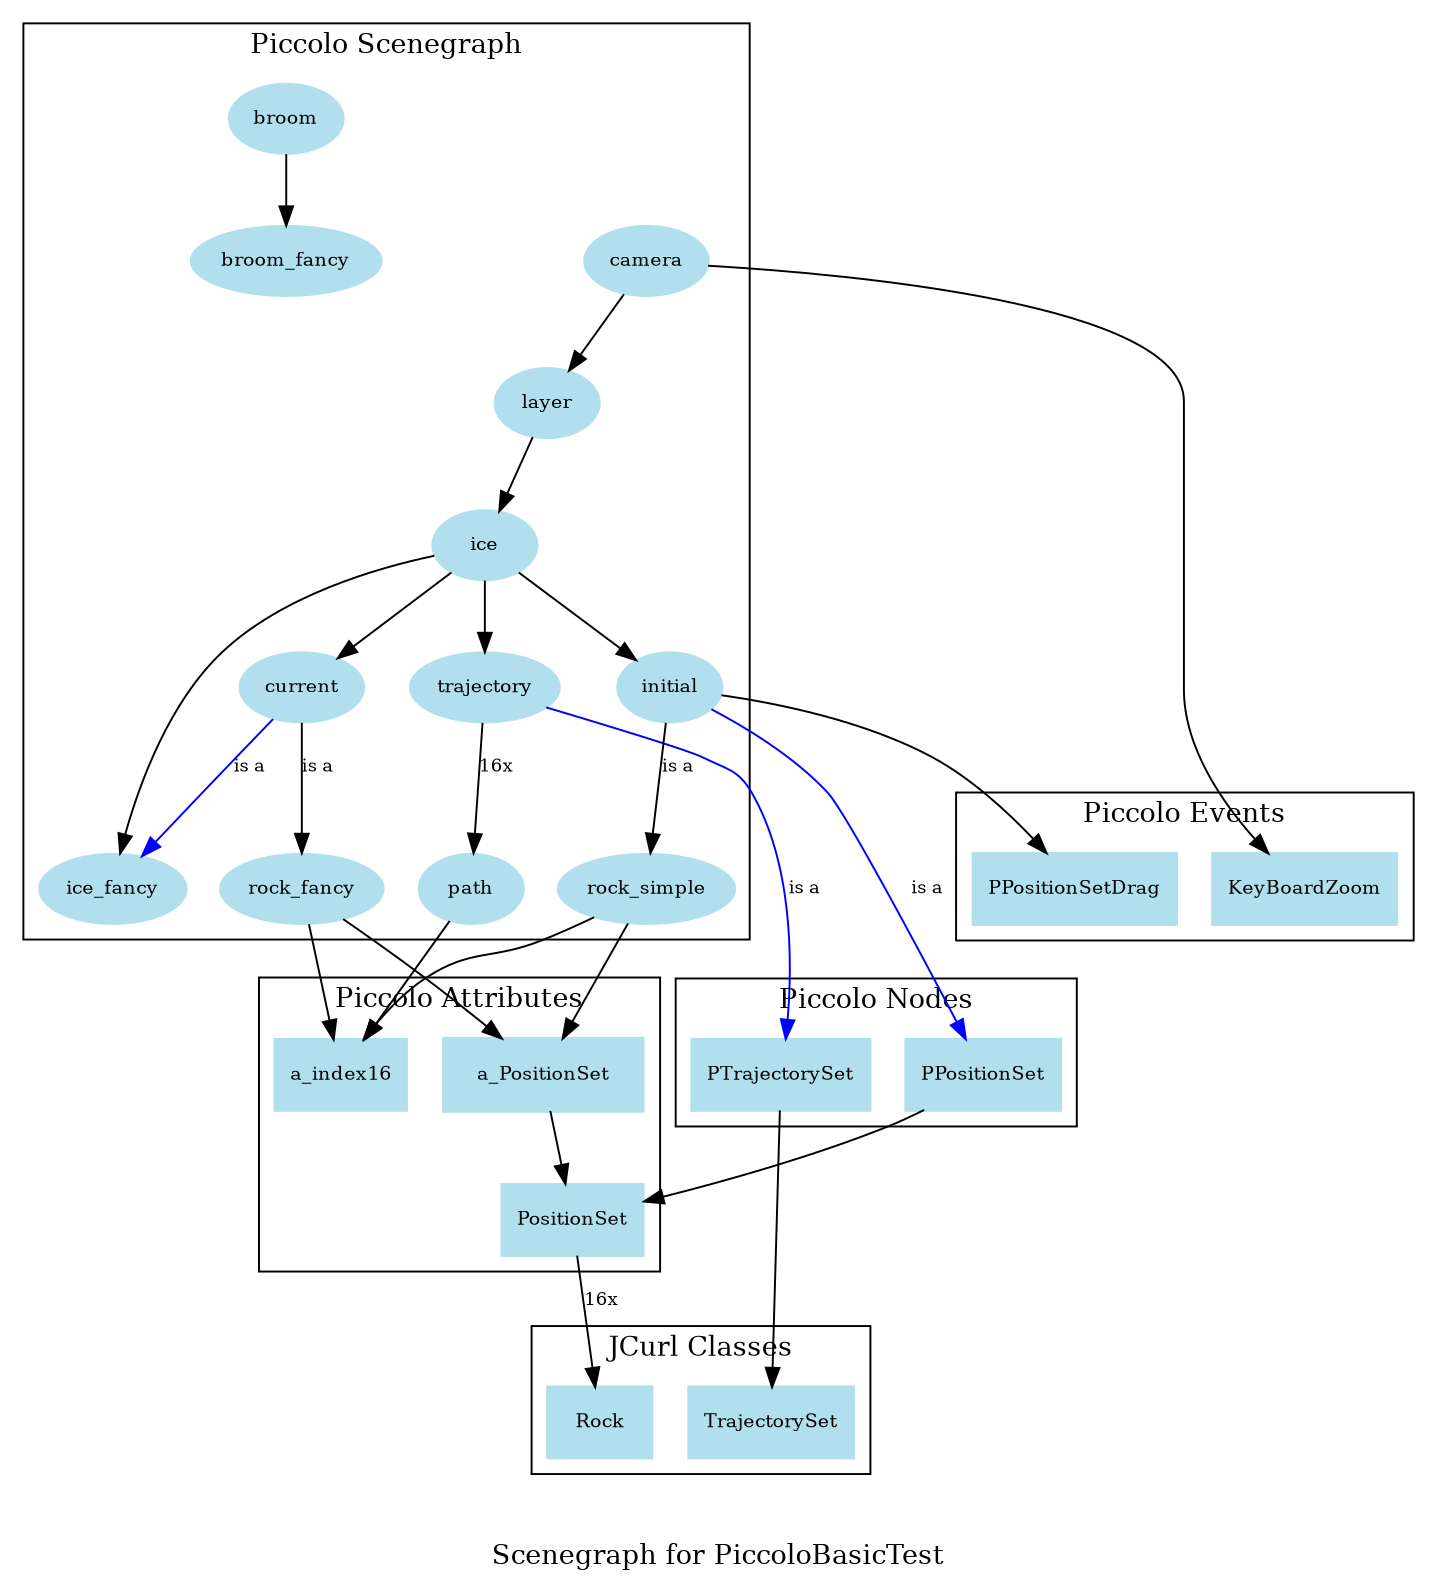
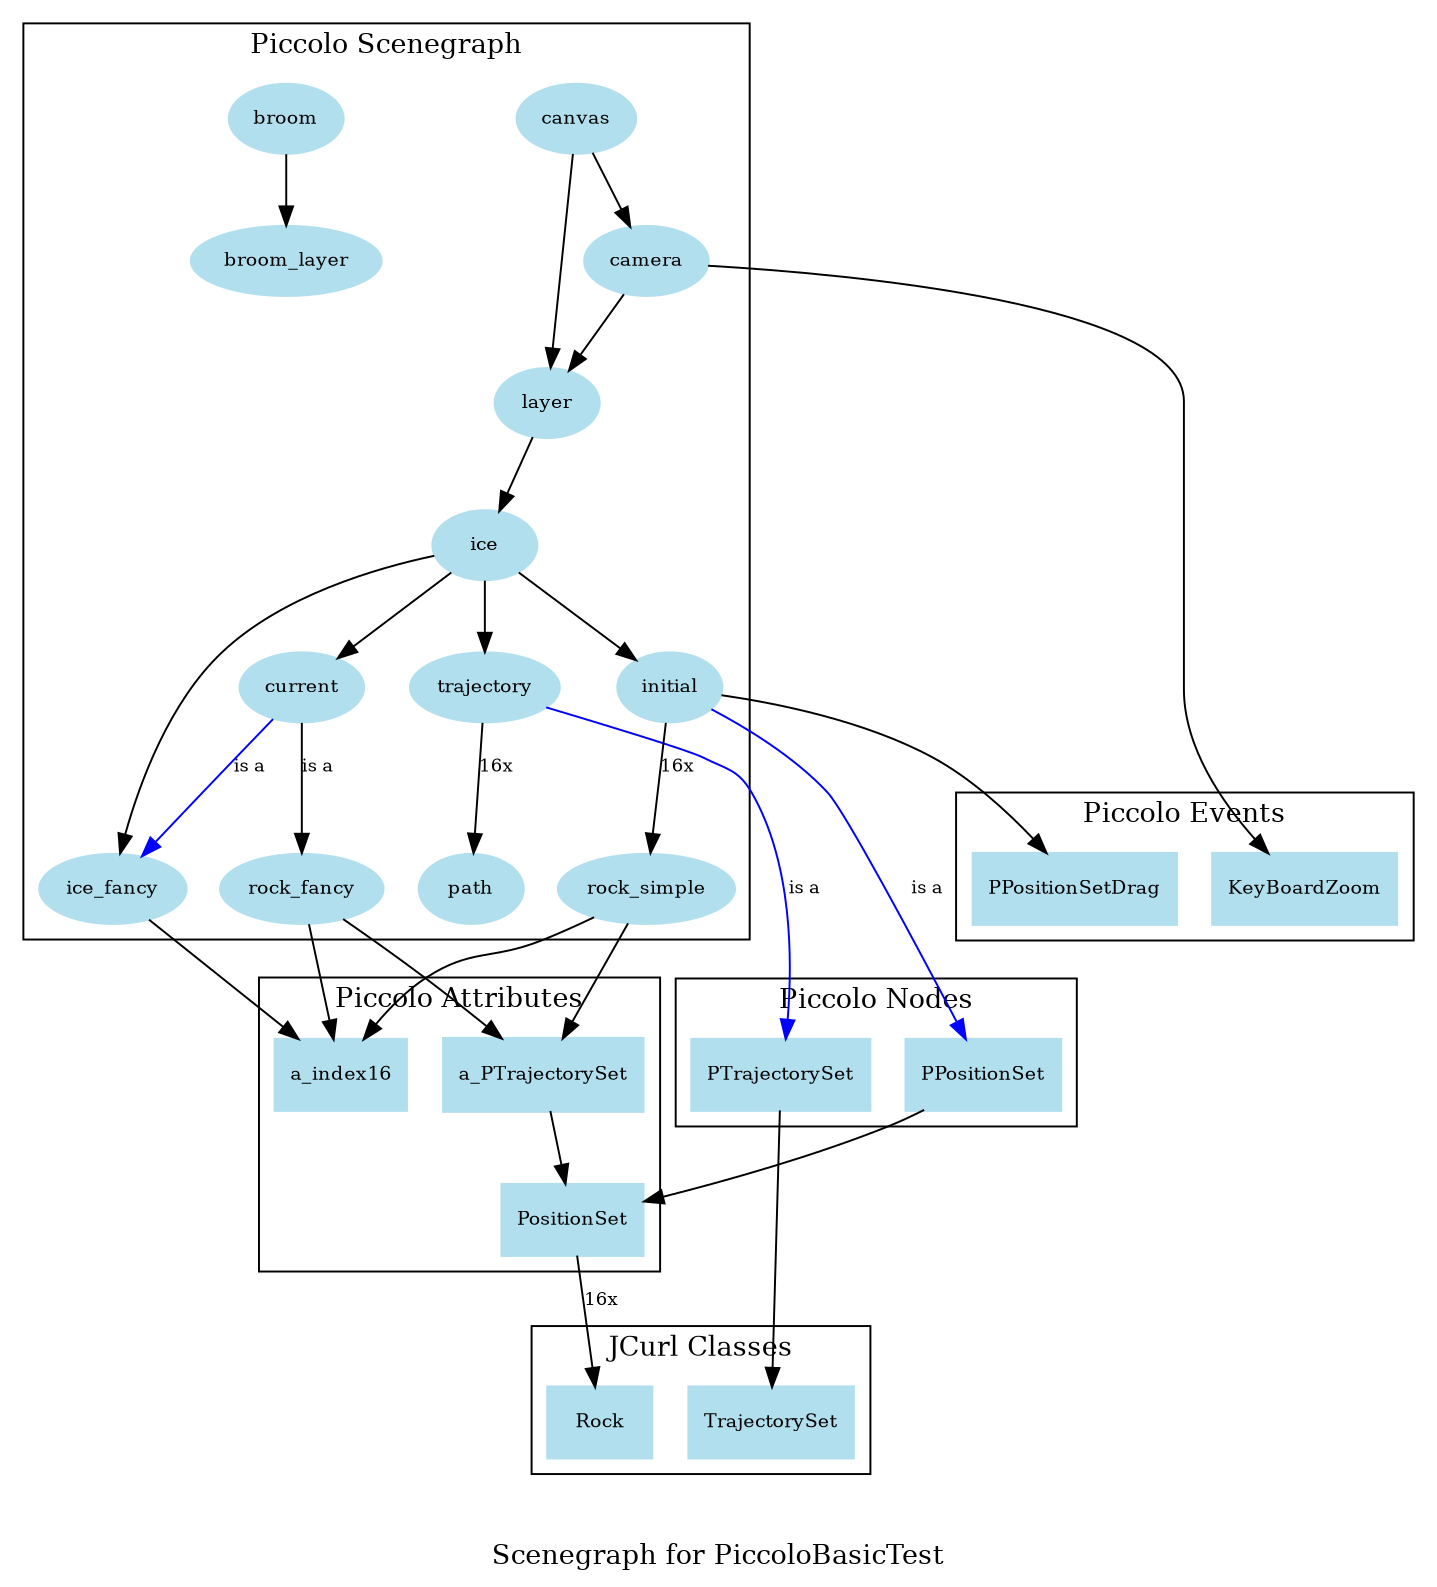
node "canvas": added
node "broom_fancy": label "broom_fancy" -> "broom_layer"
edge "initial" -> "rock_simple": label "is a" -> "16x"
edge "path" -> "a_index16": now "ice_fancy" -> "a_index16"
node "a_PositionSet": label "a_PositionSet" -> "a_PTrajectorySet"
